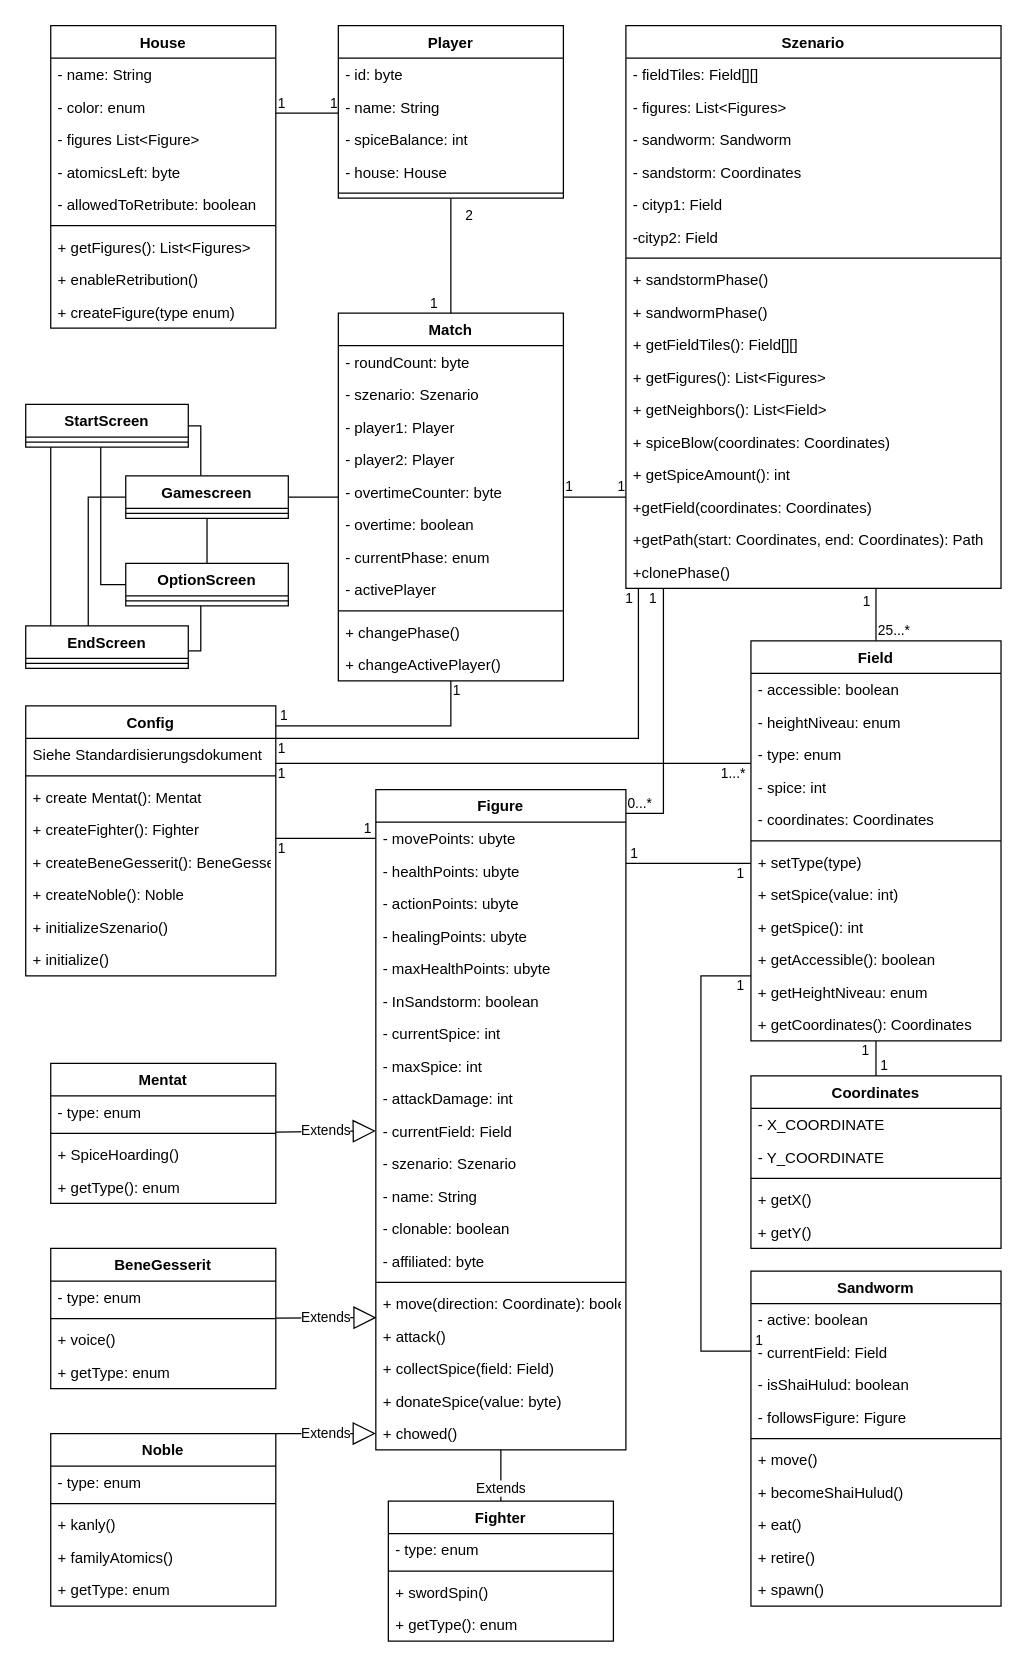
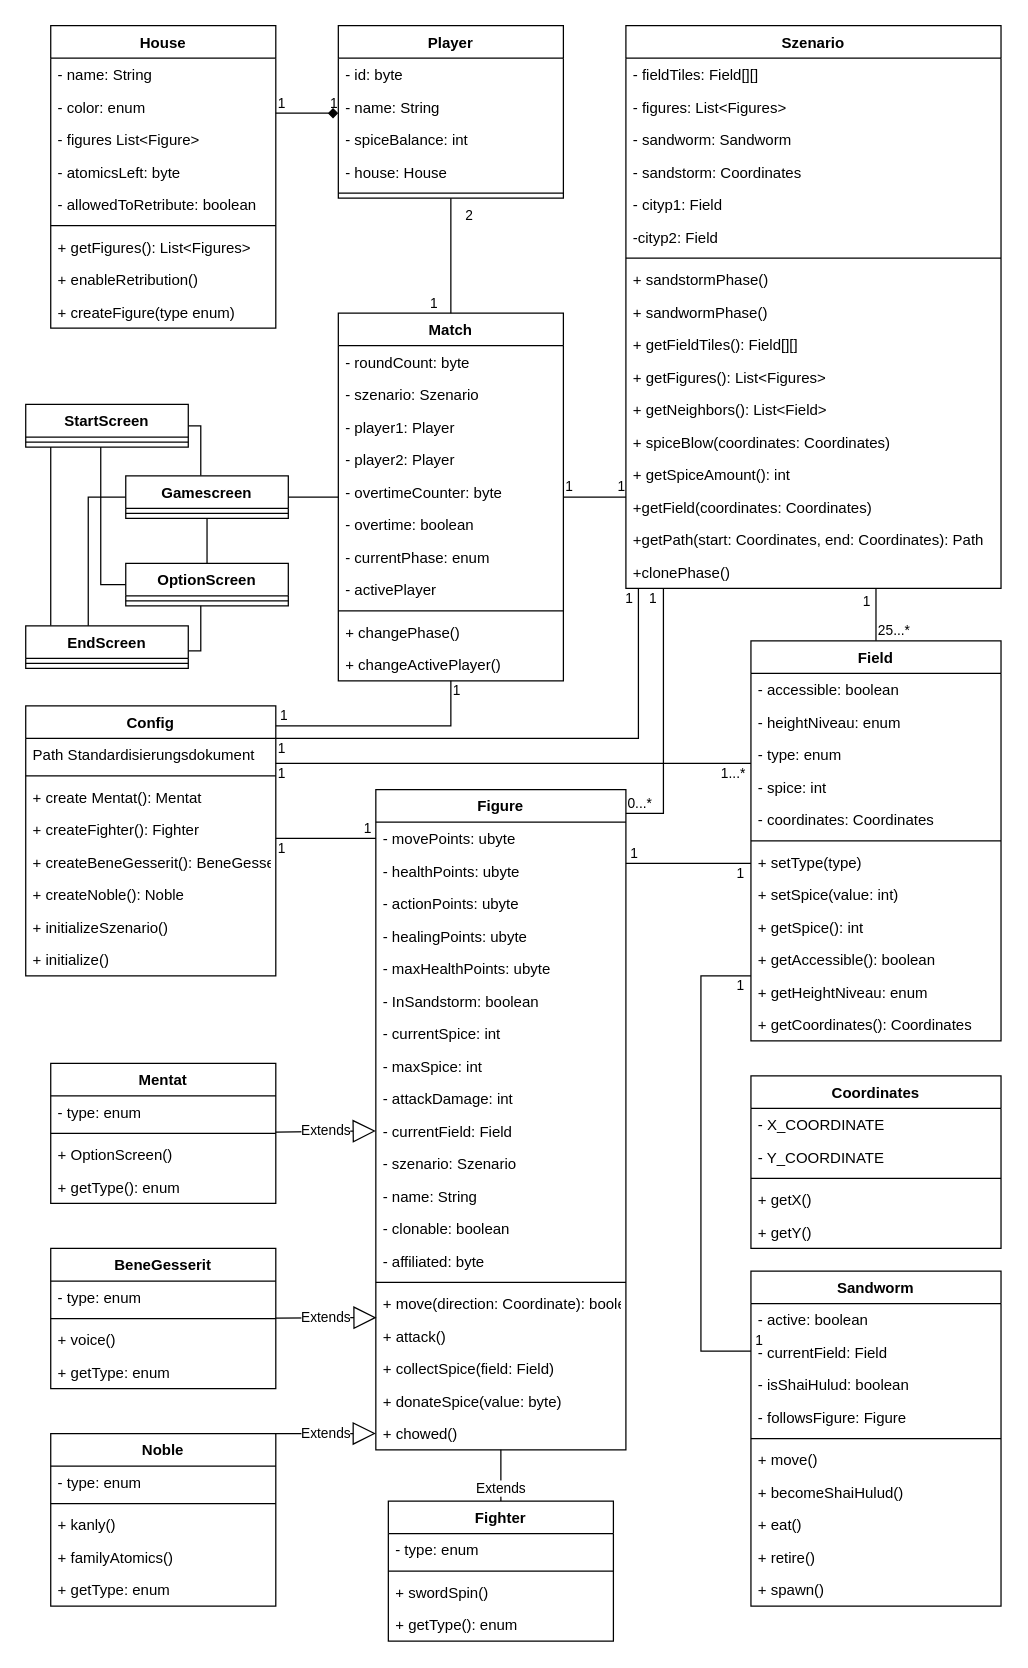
edge "Player" -- "House": arrowhead none -> diamond
node "Siehe Standardisierungsdokument": label "Siehe Standardisierungsdokument" -> "Path Standardisierungsdokument"
edge "Field" -- "Coordinates": removed, labels "1", "1"
node "+ SpiceHoarding()": label "+ SpiceHoarding()" -> "+ OptionScreen()"
